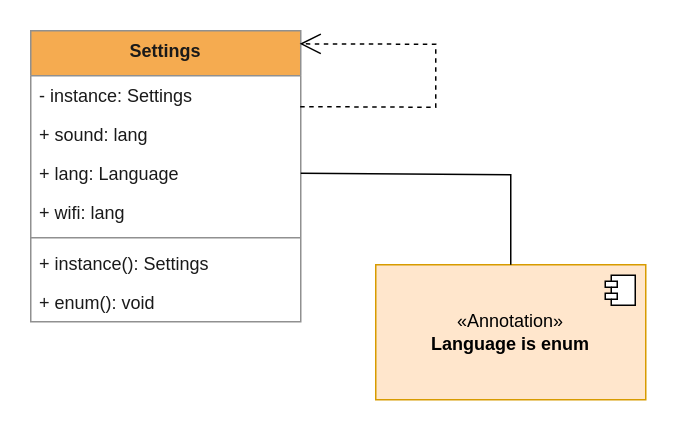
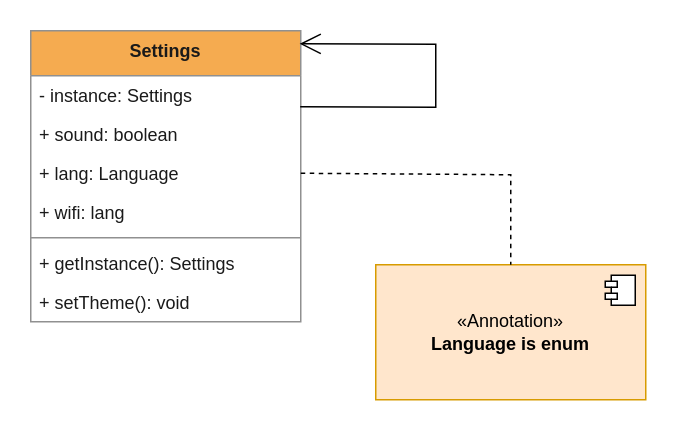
edge "- instance: Settings" -> "Settings": style dashed -> solid
node "+ sound: lang": label "+ sound: lang" -> "+ sound: boolean"
edge "+ lang: Language" -- "«Annotation» Language is enum": style solid -> dashed
node "+ instance(): Settings": label "+ instance(): Settings" -> "+ getInstance(): Settings"
node "+ enum(): void": label "+ enum(): void" -> "+ setTheme(): void"
